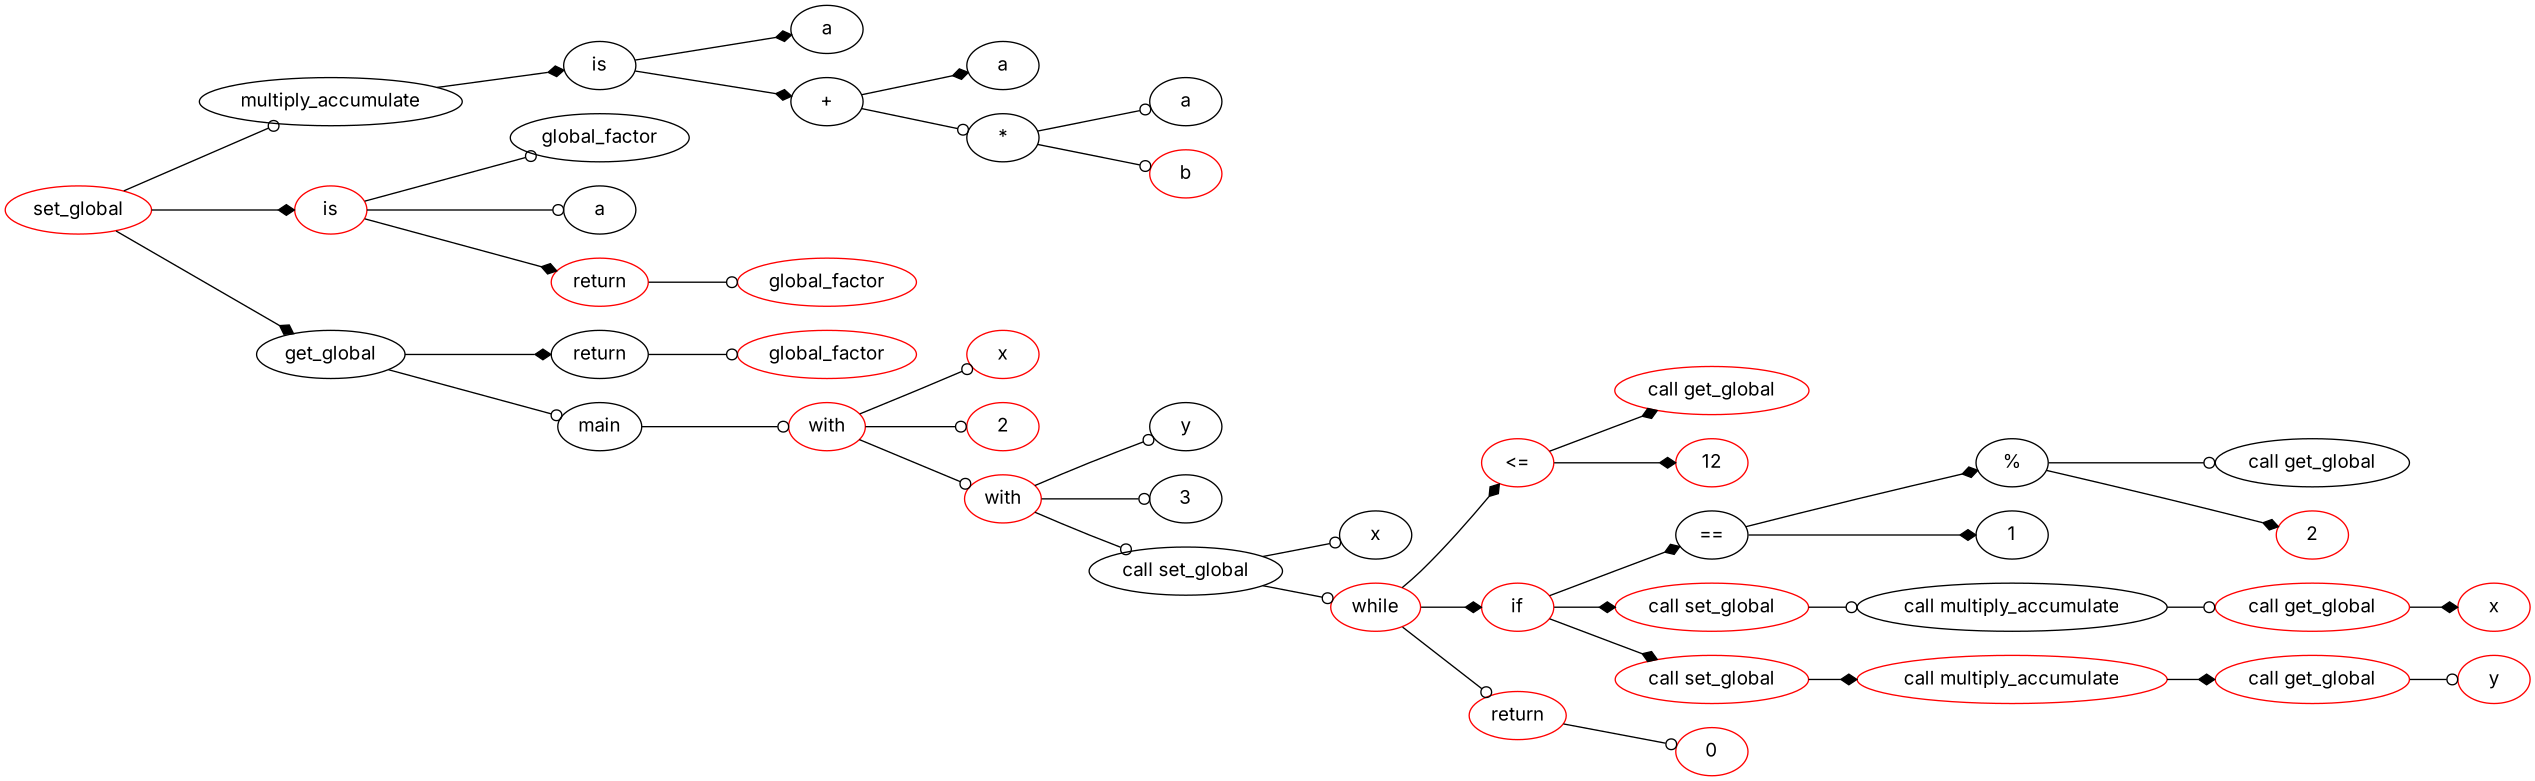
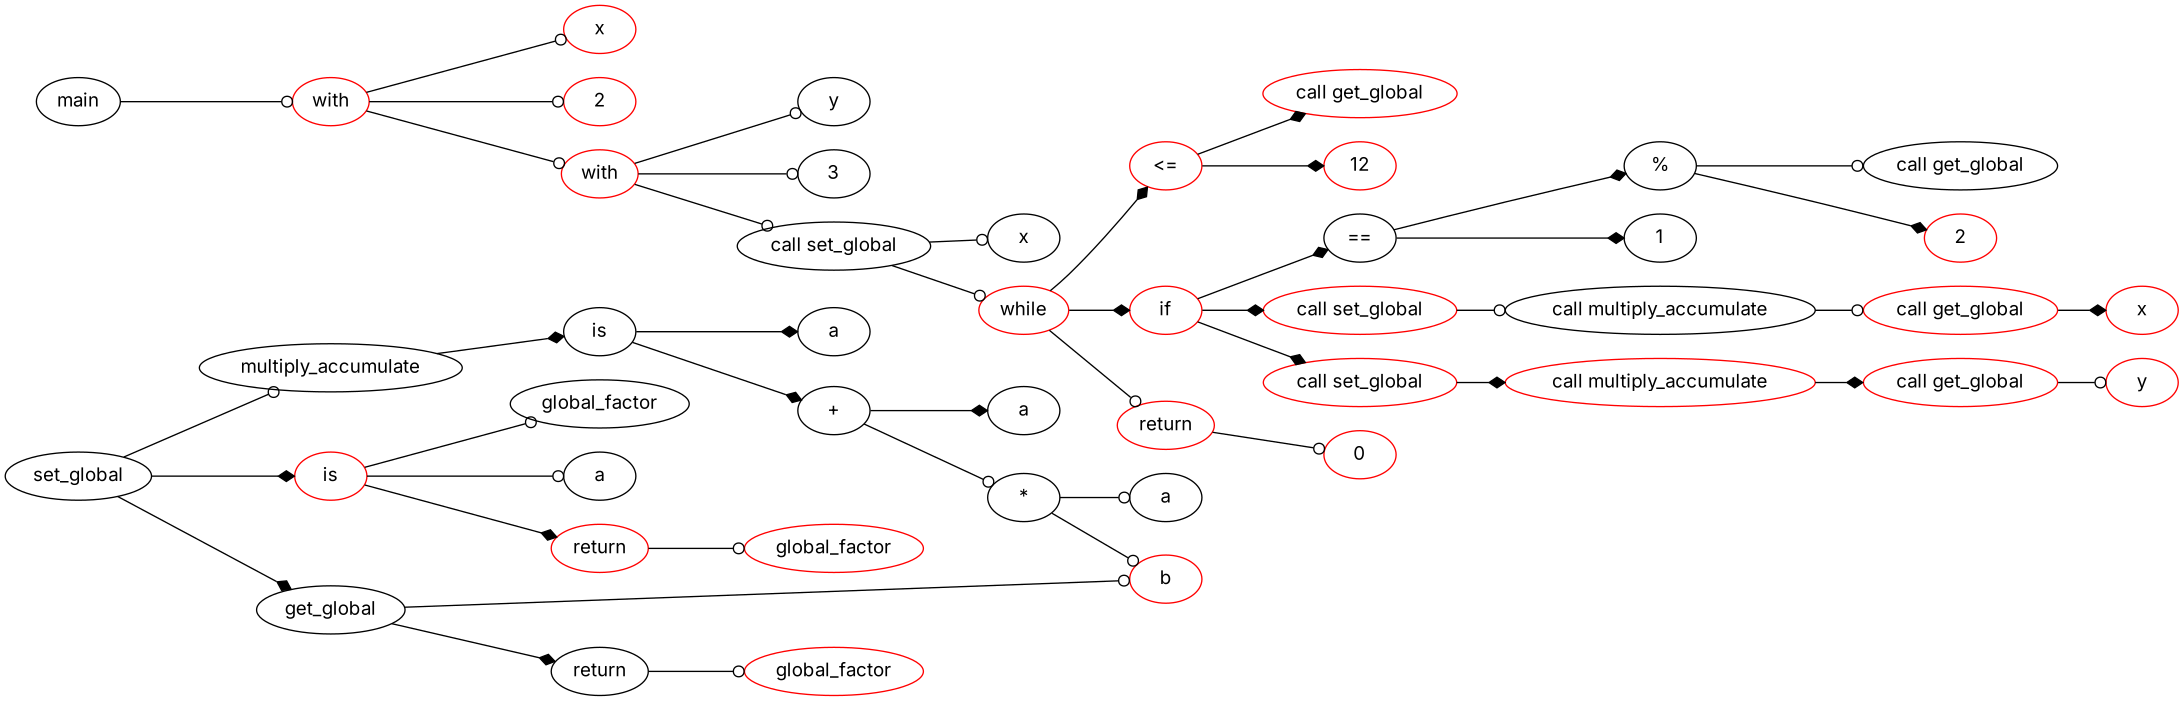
node "set_global": color red -> black
edge "get_global" -> "main": now "get_global" -> "b"
